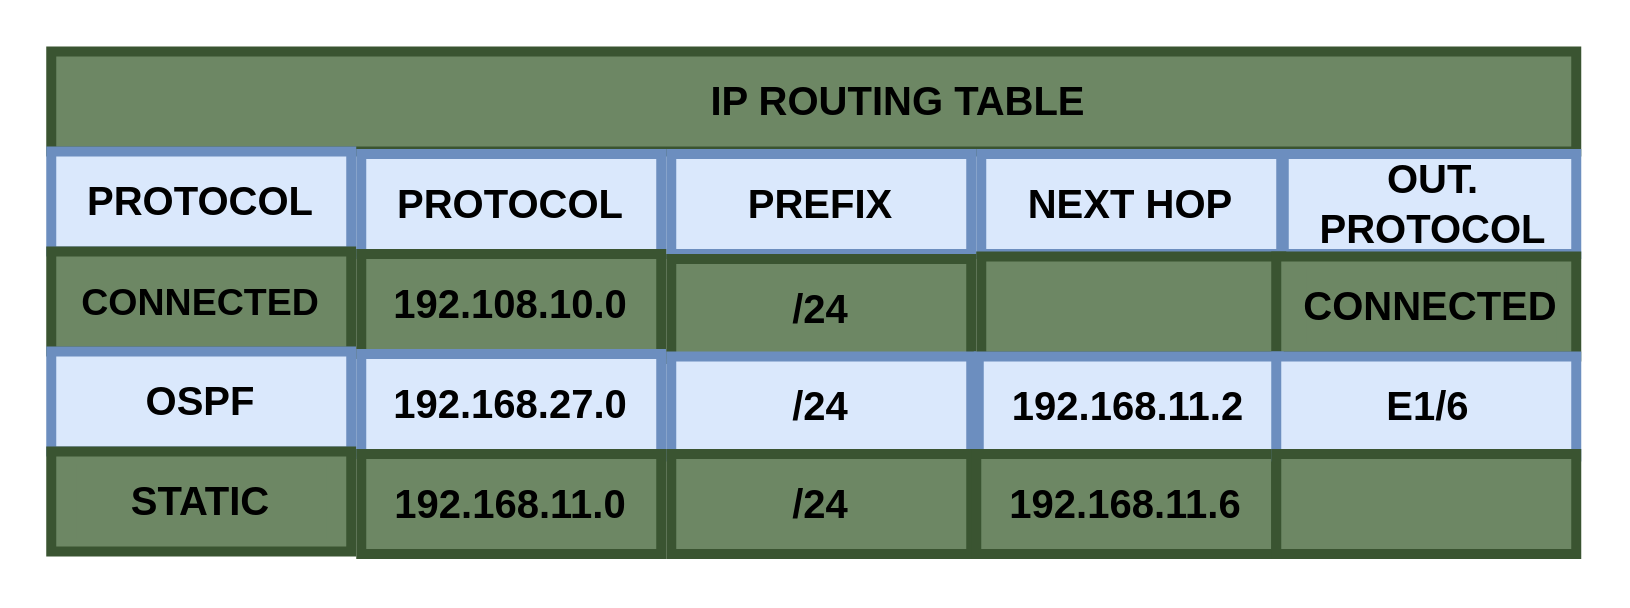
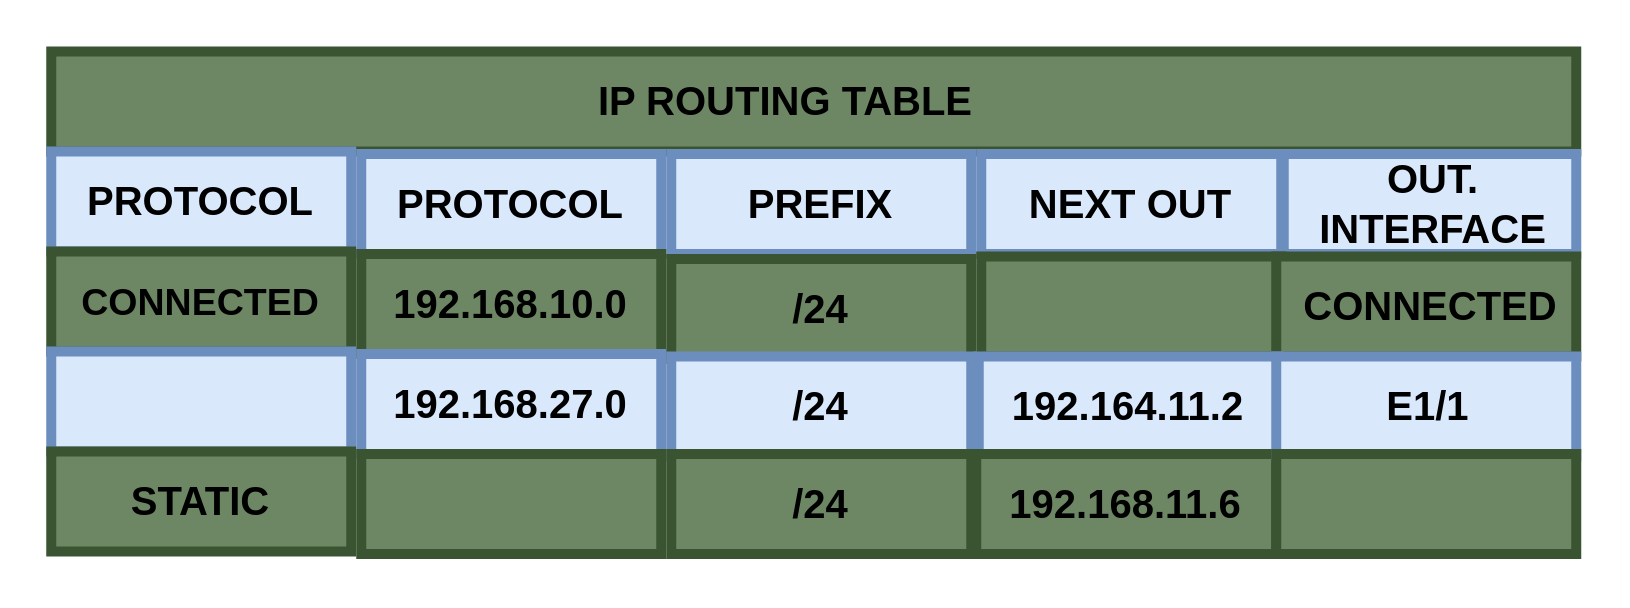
node "IP ROUTING TABLE": moved (899, 101) -> (786, 101)
node "NEXT HOP": label "NEXT HOP" -> "NEXT OUT"
node "OUT. PROTOCOL": label "OUT. PROTOCOL" -> "OUT. INTERFACE"
node "192.108.10.0": label "192.108.10.0" -> "192.168.10.0"
node "OSPF": removed
node "192.168.11.2": label "192.168.11.2" -> "192.164.11.2"
node "E1/6": label "E1/6" -> "E1/1"
node "192.168.11.0": removed
